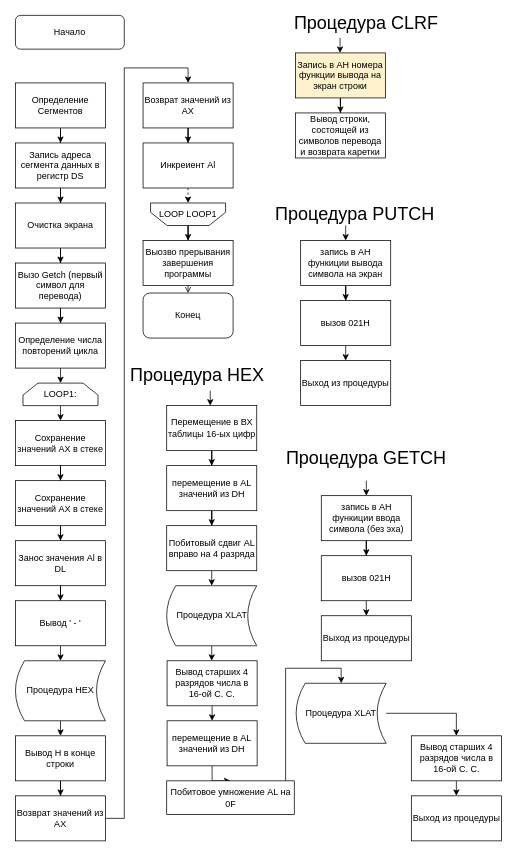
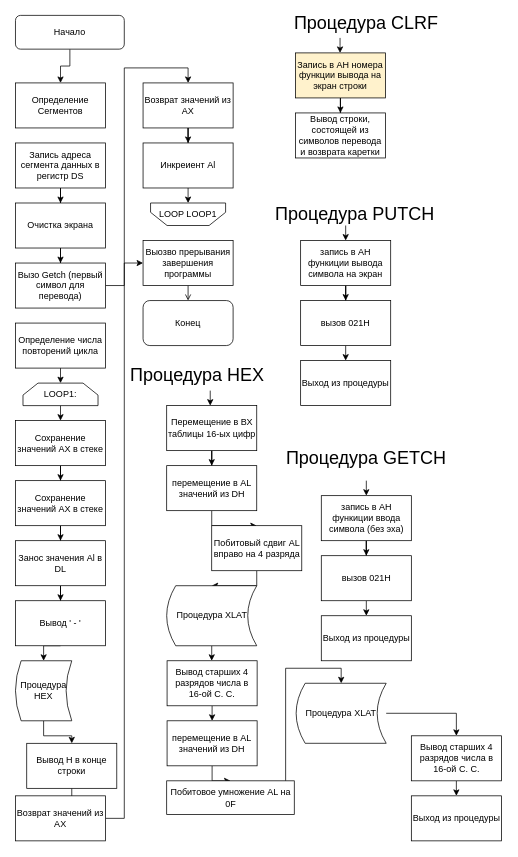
edge "Начало" -> "Определение Сегментов": added
edge "Определение Сегментов" -> "Запись адреса сегмента данных в регистр DS": removed
edge "Инкреиент Al" -> "LOOP LOOP1": style dashed -> solid
edge "LOOP LOOP1" -> "Выозво прерывания завершения программы": removed
node "Конец": moved (188, 315) -> (188, 323)
edge "Вызо Getch (первый символ для перевода)" -> "Определение числа повторений цикла": now "Вызо Getch (первый символ для перевода)" -> "Выозво прерывания завершения программы"
node "Побитовый сдвиг AL вправо на 4 разряда": moved (212, 548) -> (257, 548)
node "Процедура HEX": size 90x60 -> 56x60
node "Вывод Н в конце строки": moved (60, 758) -> (72, 765)
